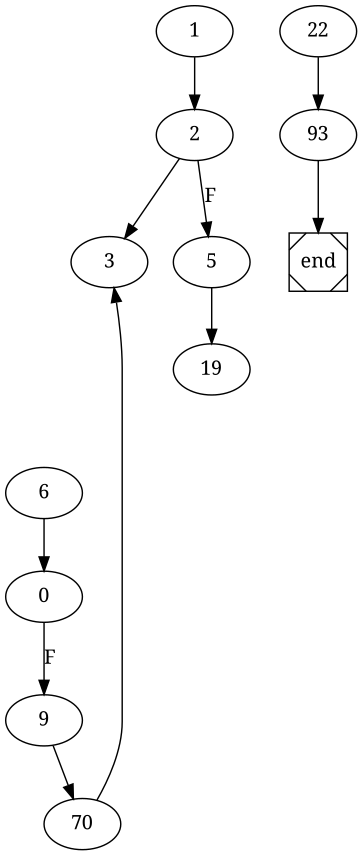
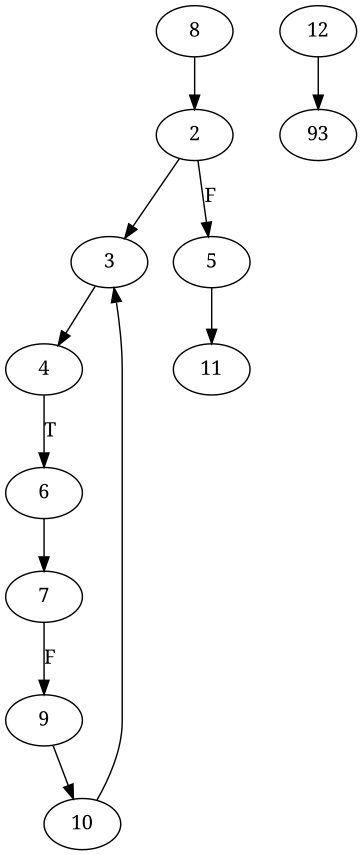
node "1": label "1" -> "8"
node "22": label "22" -> "12"
node "end": removed
node "4": added
node "19": label "19" -> "11"
node "0": label "0" -> "7"
node "70": label "70" -> "10"
